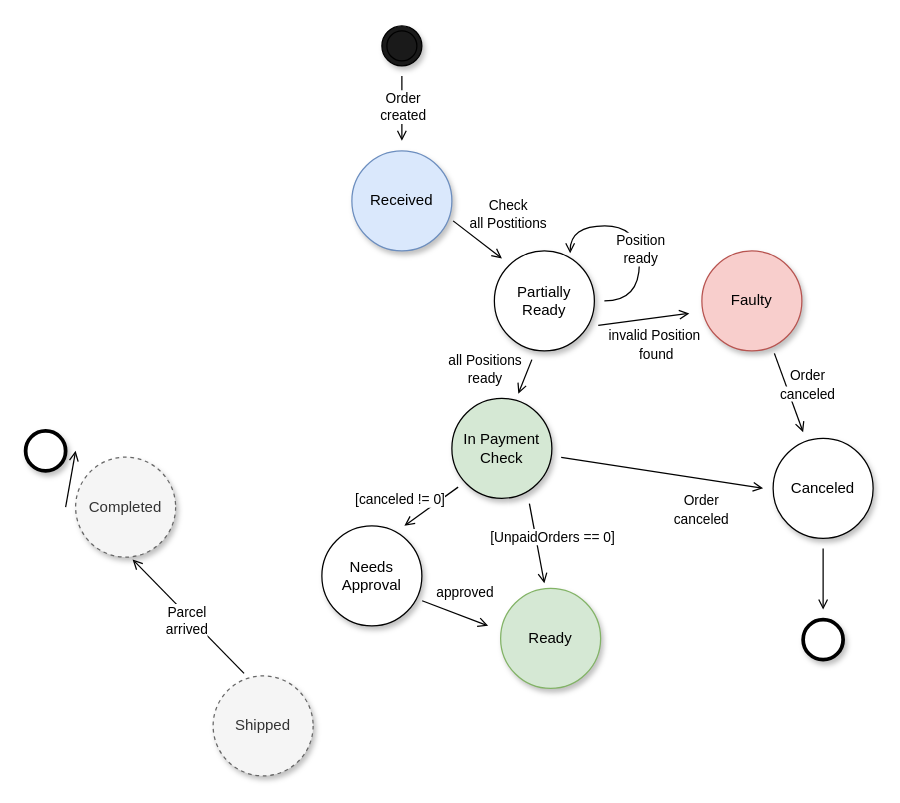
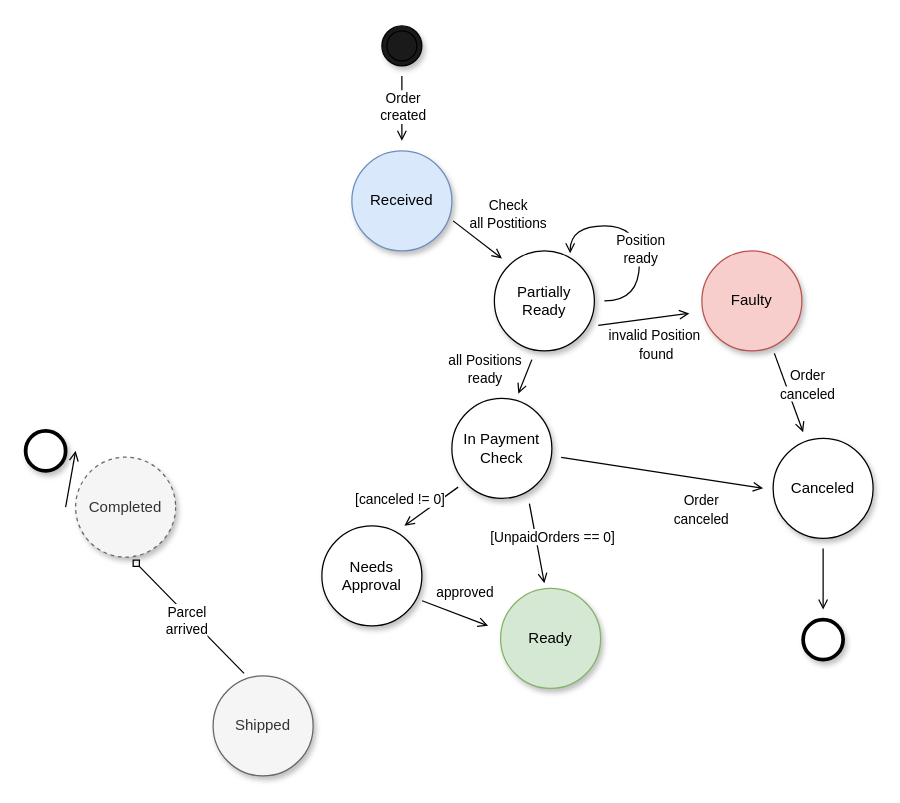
node "In Payment Check": fillcolor #d5e8d4 -> #ffffff
edge "Shipped" -> "Completed": arrowhead open -> diamond
node "Shipped": style dashed -> solid
